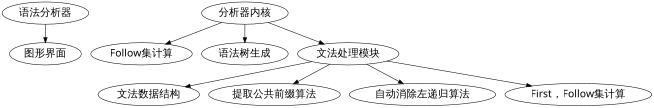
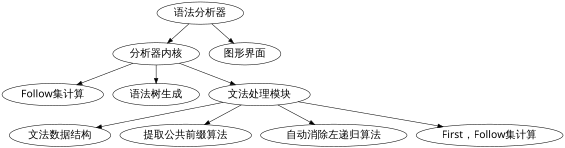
edge "语法分析器" -> "分析器内核": added
